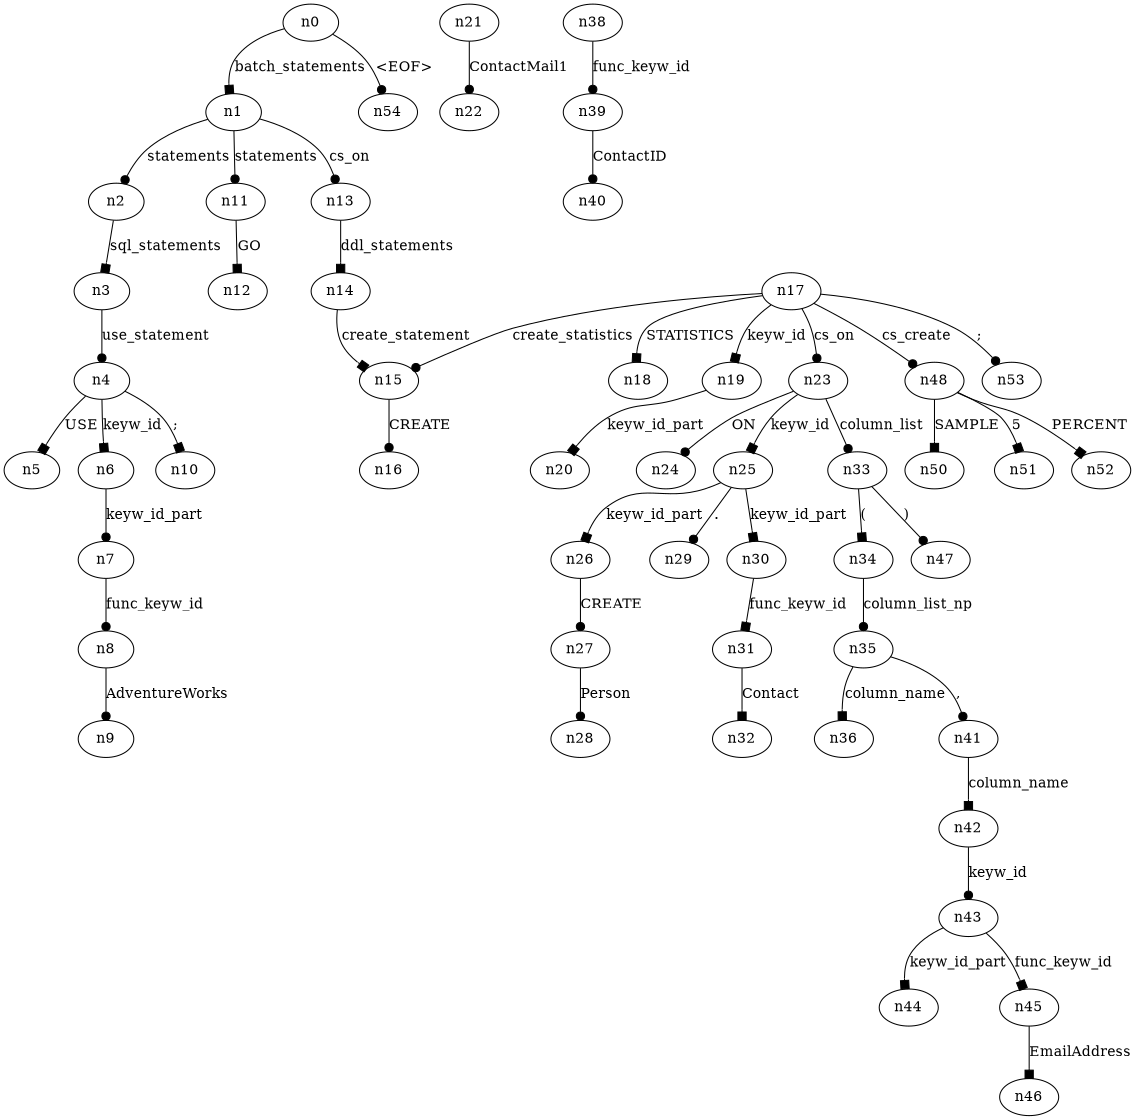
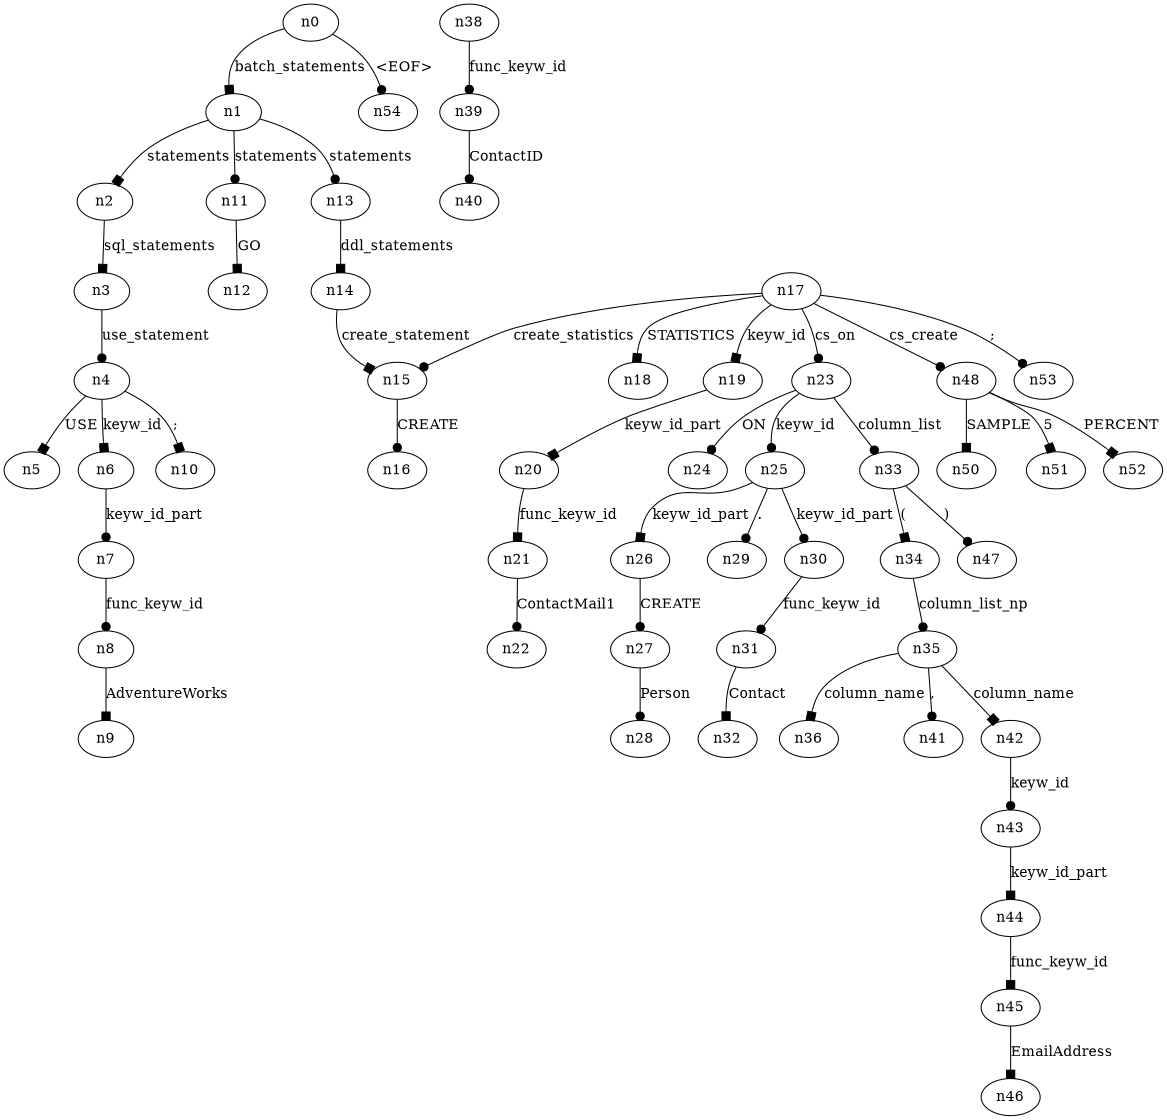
edge "n1" -> "n2": arrowhead dot -> box
edge "n1" -> "n13": label "cs_on" -> "statements"
edge "n23" -> "n25": arrowhead box -> dot
edge "n20" -> "n21": added, label "func_keyw_id"
edge "n25" -> "n30": arrowhead box -> dot
edge "n30" -> "n31": arrowhead box -> dot
edge "n8" -> "n9": arrowhead dot -> box
edge "n41" -> "n42": now "n35" -> "n42"
edge "n43" -> "n45": now "n44" -> "n45"
